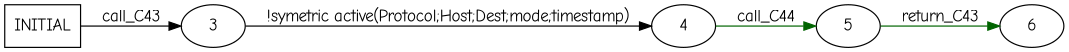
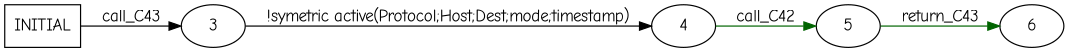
edge "4" -> "5": label "call_C44" -> "call_C42"
